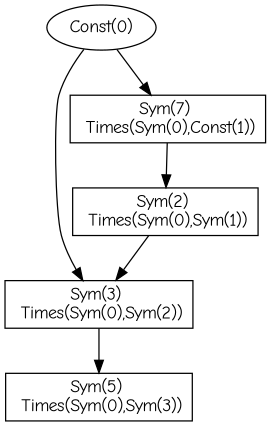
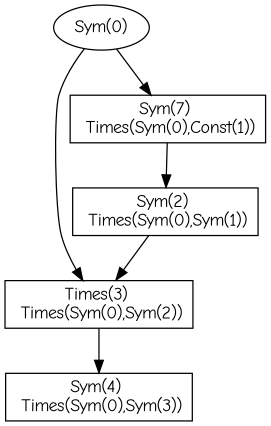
node "Const(0)": label "Const(0)" -> "Sym(0)"
node "Sym(3) Times(Sym(0),Sym(2))": label "Sym(3) Times(Sym(0),Sym(2))" -> "Times(3) Times(Sym(0),Sym(2))"
node "Sym(5) Times(Sym(0),Sym(3))": label "Sym(5) Times(Sym(0),Sym(3))" -> "Sym(4) Times(Sym(0),Sym(3))"
